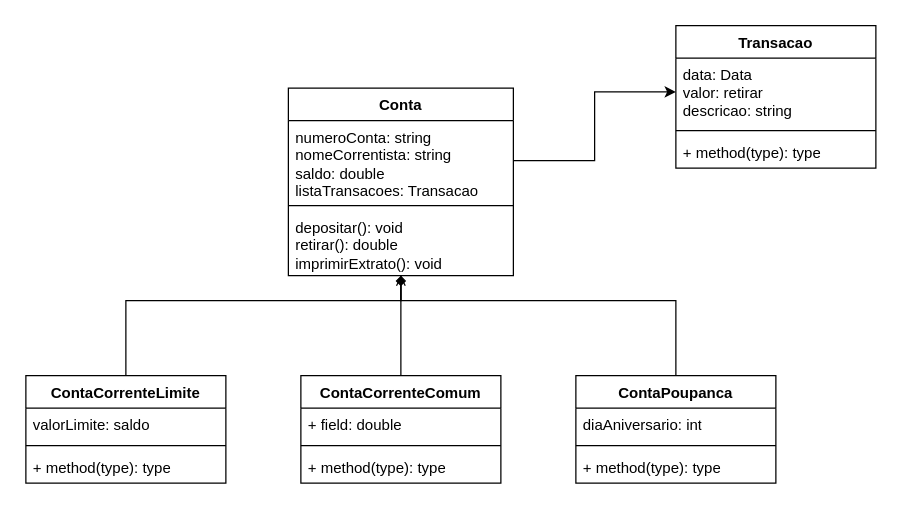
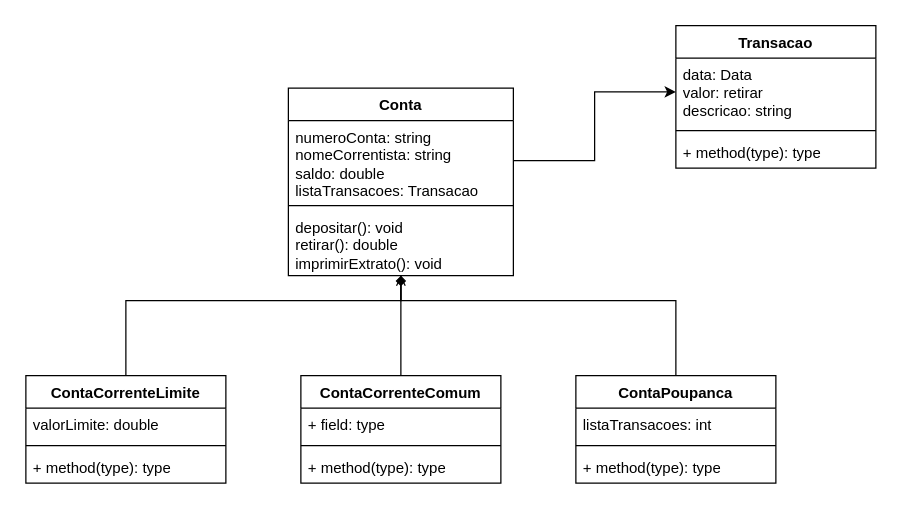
node "valorLimite: saldo": label "valorLimite: saldo" -> "valorLimite: double"
node "+ field: double": label "+ field: double" -> "+ field: type"
node "diaAniversario: int": label "diaAniversario: int" -> "listaTransacoes: int"
